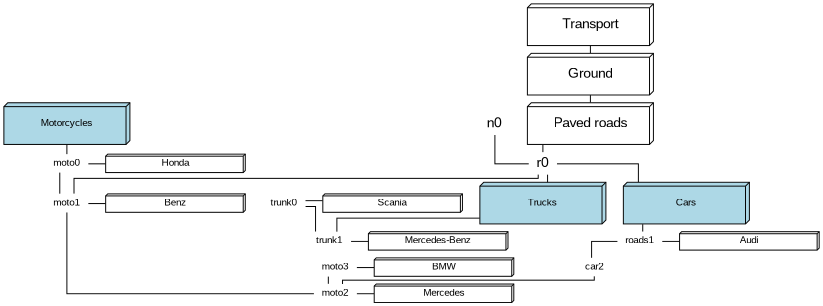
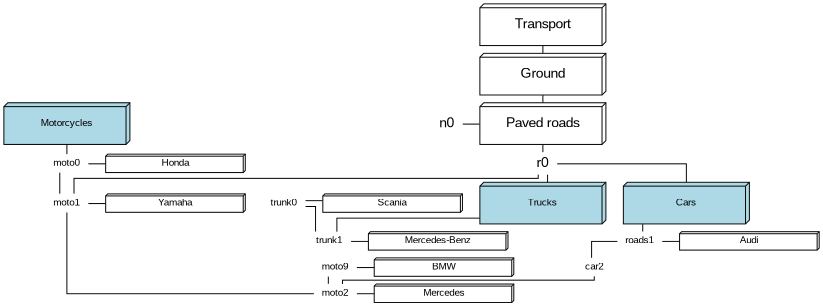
edge "n0" -- "r0": now "n0" -- "Paved roads"
node "Benz": label "Benz" -> "Yamaha"
node "moto3": label "moto3" -> "moto9"
